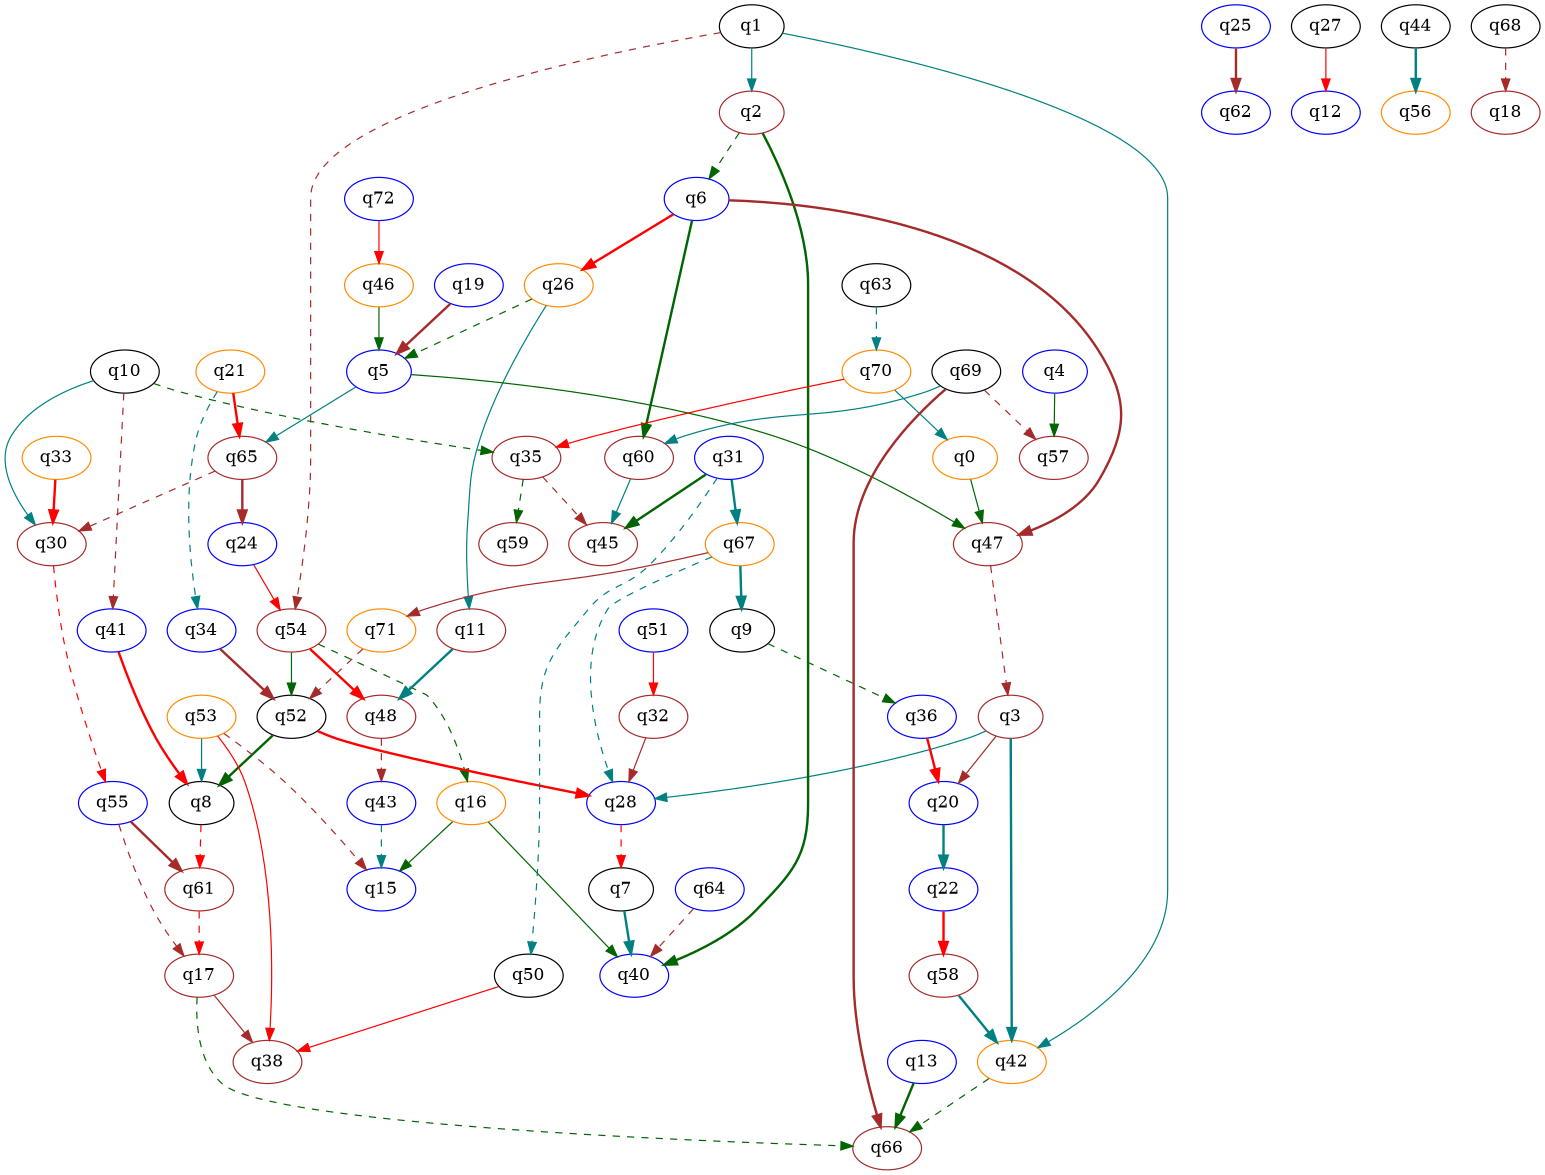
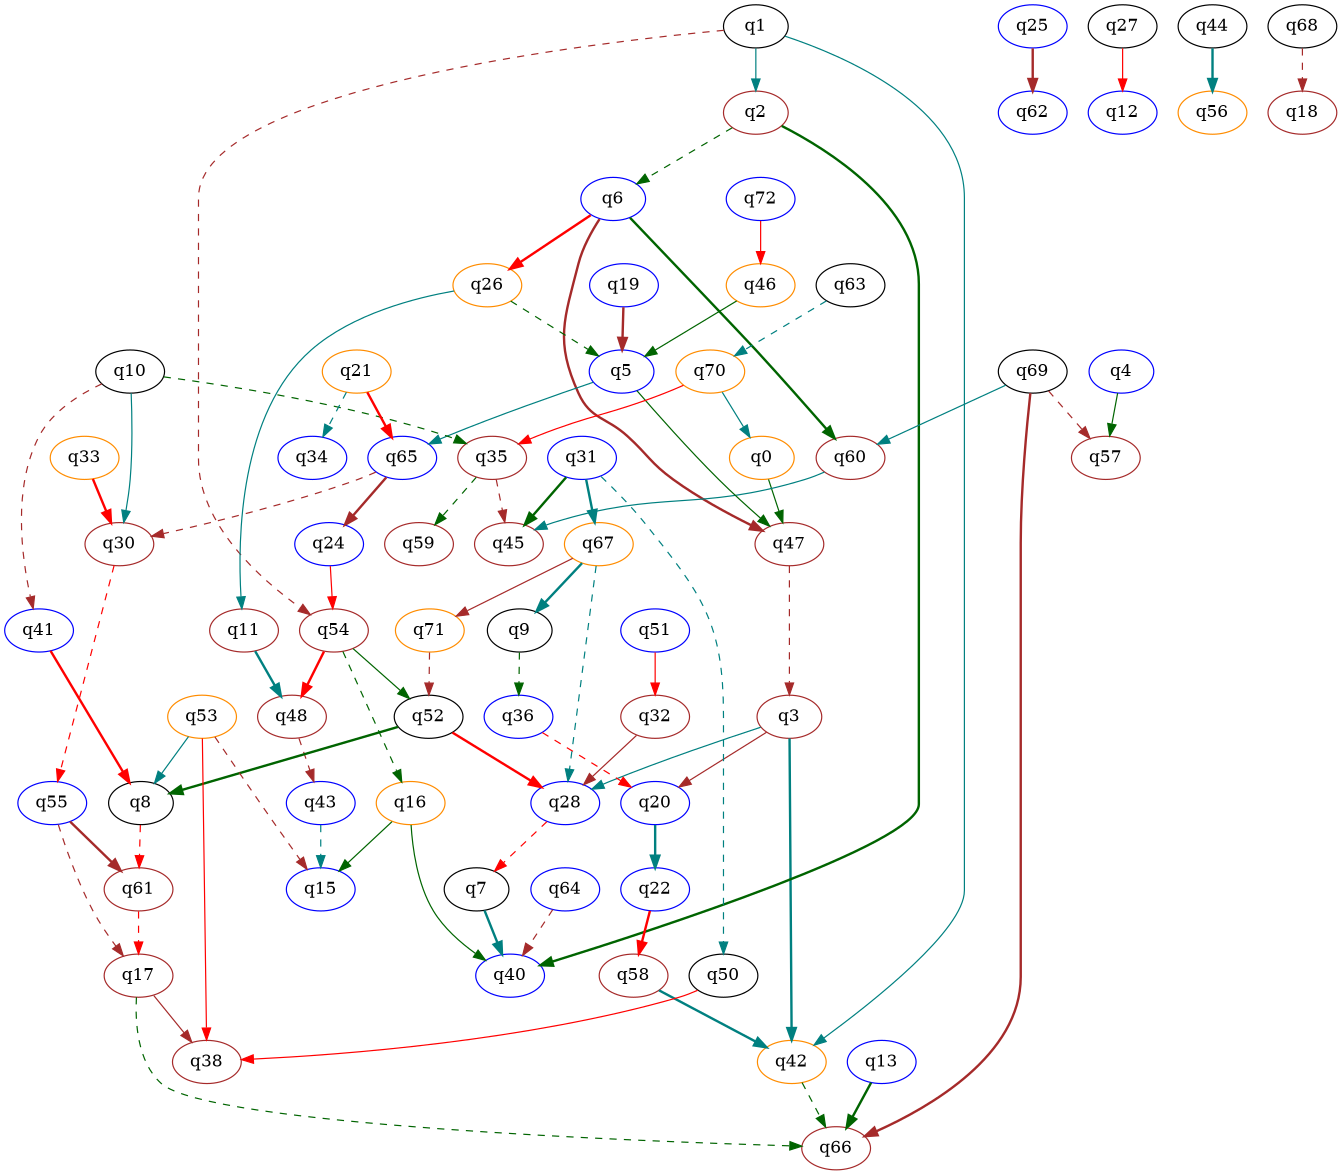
node "q65": color brown -> blue
edge "q34" -> "q52": removed
edge "q36" -> "q20": style bold -> dashed
